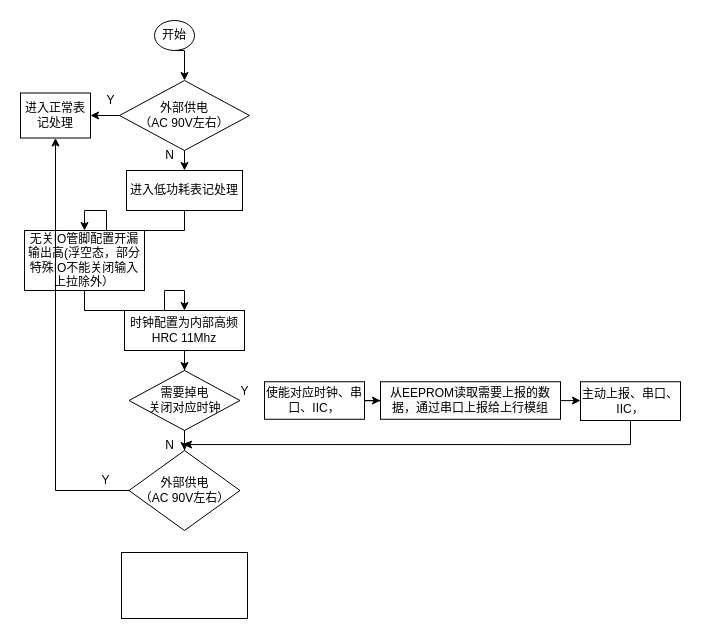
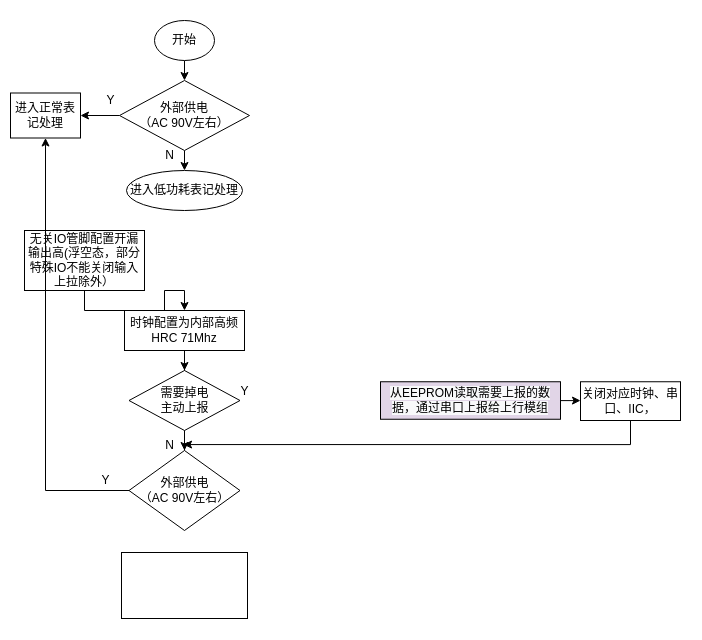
node "开始": size 40x30 -> 60x40
node "进入正常表记处理": moved (56, 116) -> (46, 116)
node "进入低功耗表记处理": shape rectangle -> ellipse
edge "进入低功耗表记处理" -> "无关IO管脚配置开漏输出高(浮空态，部分特殊IO不能关闭输入上拉除外）": removed
node "时钟配置为内部高频HRC 11Mhz": label "时钟配置为内部高频HRC 11Mhz" -> "时钟配置为内部高频HRC 71Mhz"
node "需要掉电 关闭对应时钟": label "需要掉电 关闭对应时钟" -> "需要掉电 主动上报"
node "使能对应时钟、串口、IIC，": removed
edge "使能对应时钟、串口、IIC，" -> "从EEPROM读取需要上报的数据，通过串口上报给上行模组": removed
node "从EEPROM读取需要上报的数据，通过串口上报给上行模组": fillcolor #ffffff -> #e1d5e7
node "主动上报、串口、IIC，": label "主动上报、串口、IIC，" -> "关闭对应时钟、串口、IIC，"
